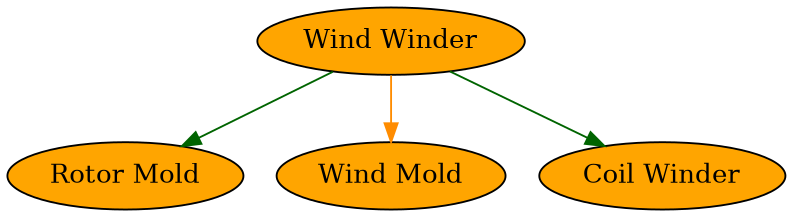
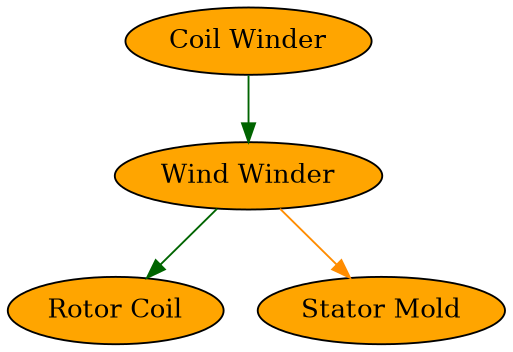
edge "Wind Winder" -> "Coil Winder": reversed
node "Rotor Mold": label "Rotor Mold" -> "Rotor Coil"
node "Wind Mold": label "Wind Mold" -> "Stator Mold"
